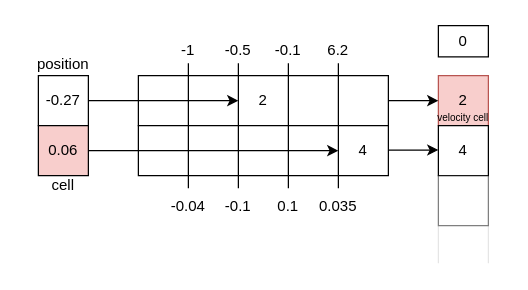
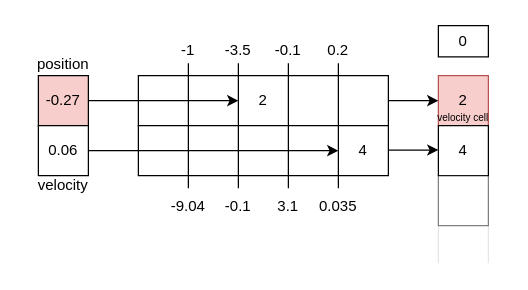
node "-0.5": label "-0.5" -> "-3.5"
node "6.2": label "6.2" -> "0.2"
node "-0.27": fillcolor #ffffff -> #f8cecc
node "0.06": fillcolor #f8cecc -> #ffffff
node "cell": label "cell" -> "velocity"
node "-0.04": label "-0.04" -> "-9.04"
node "0.1": label "0.1" -> "3.1"
